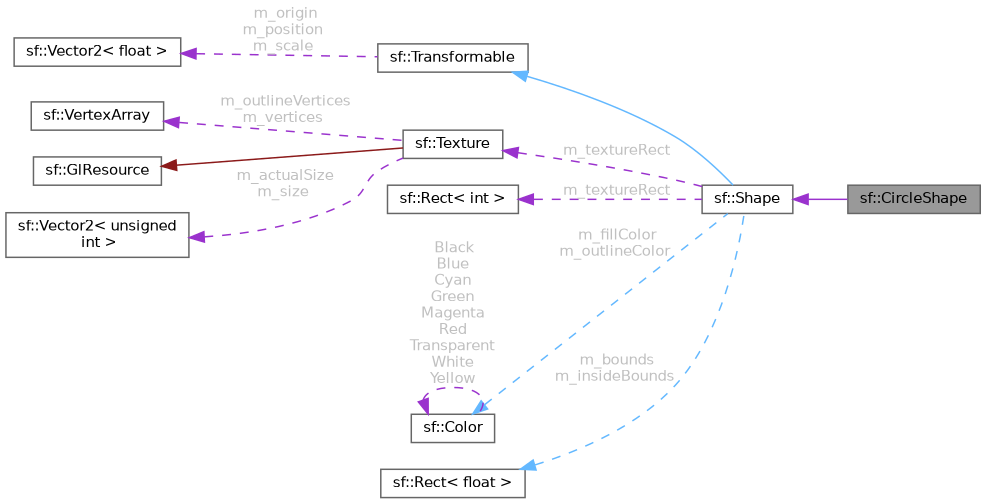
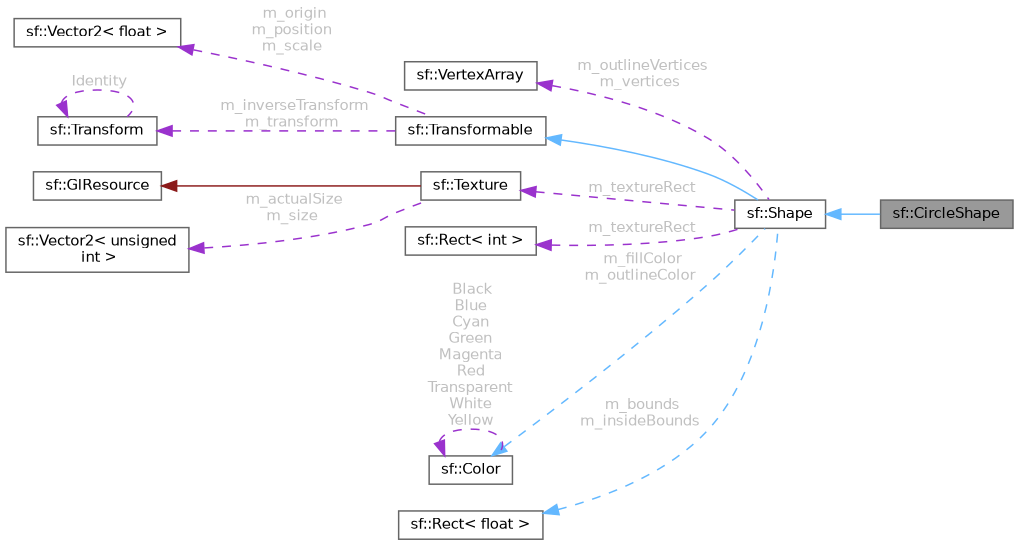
node "sf::Transform": added
edge "sf::Texture" -> "sf::VertexArray": now "sf::Shape" -> "sf::VertexArray"
edge "sf::CircleShape" -> "sf::Shape": color darkorchid3 -> steelblue1
